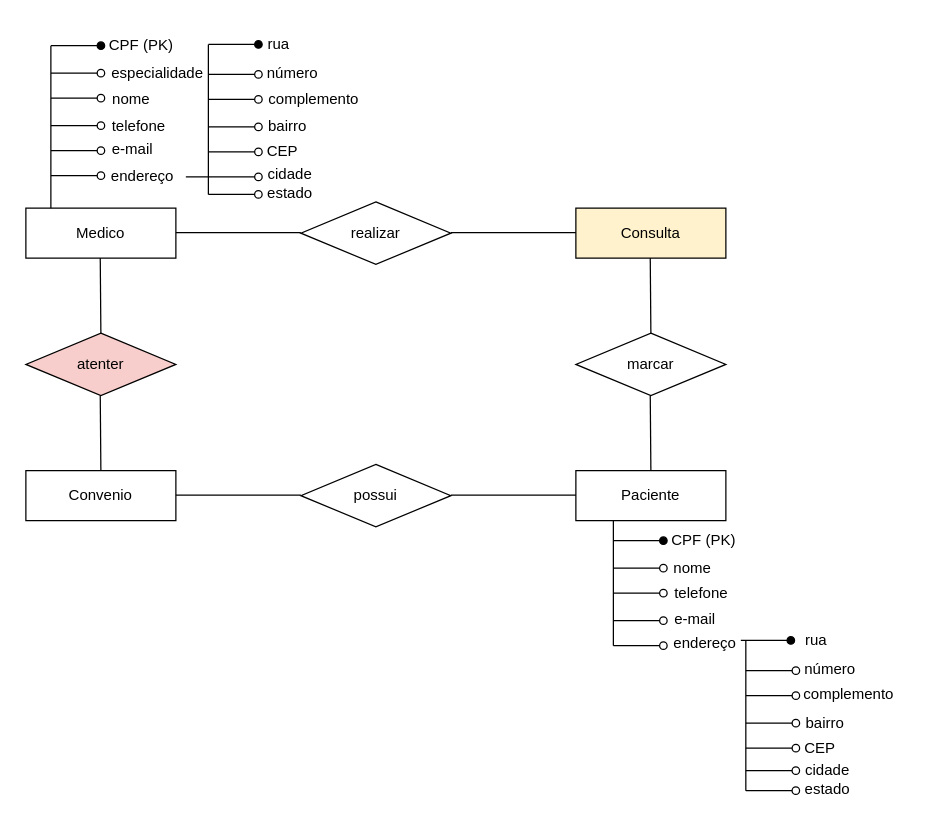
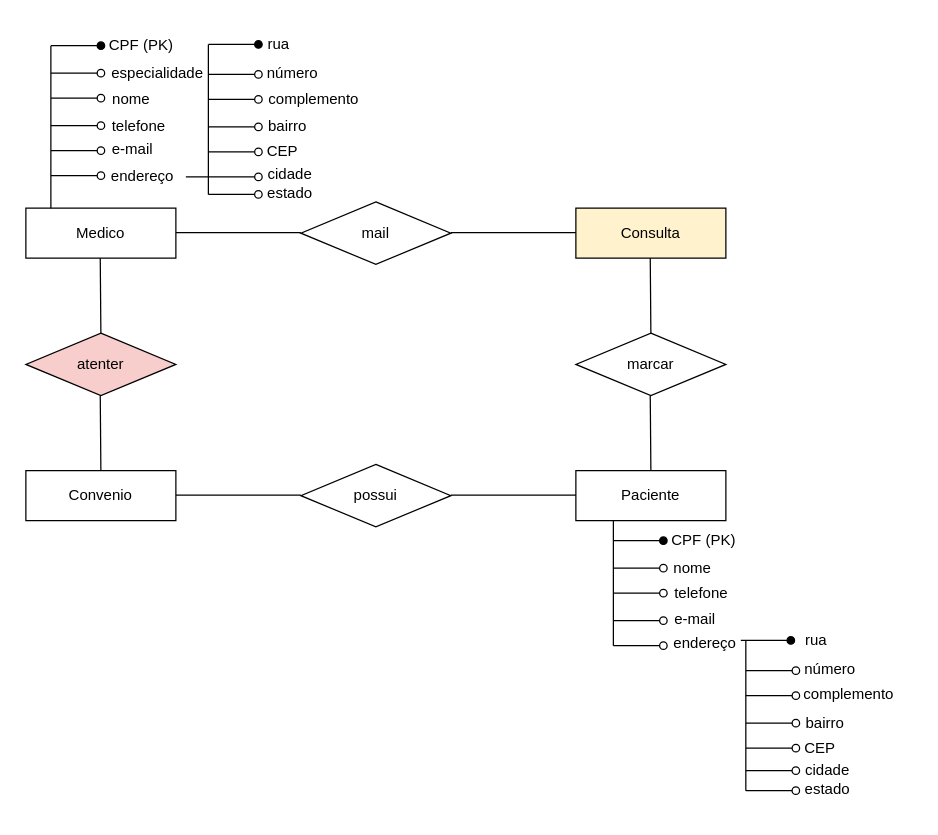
node "realizar": label "realizar" -> "mail"
